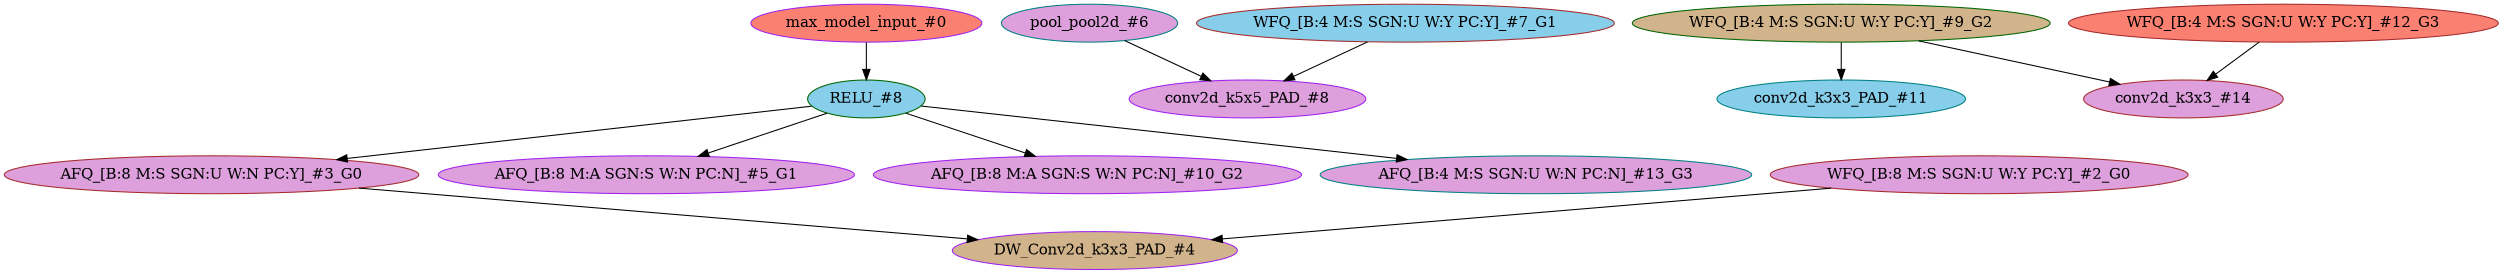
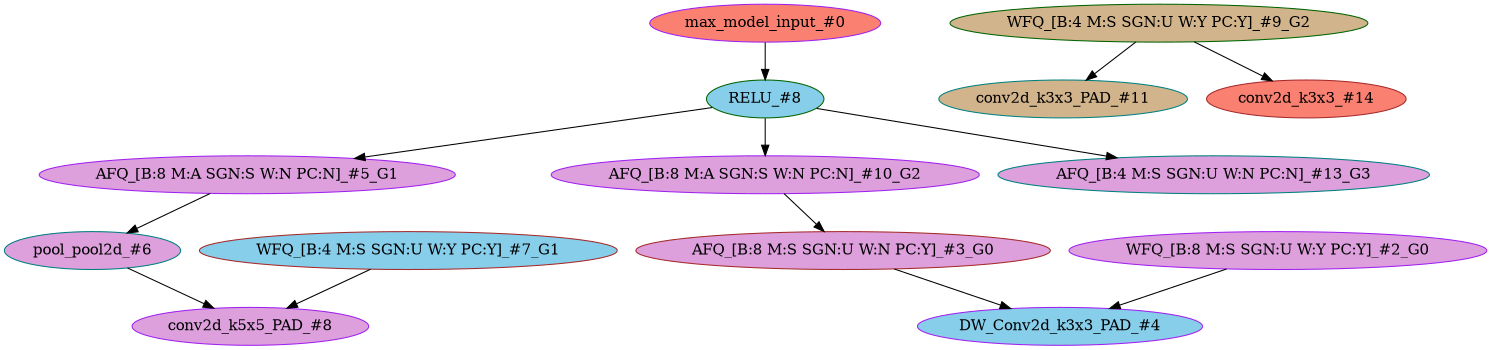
node "WFQ_[B:4 M:S SGN:U W:Y PC:Y]_#12_G3": removed
node "conv2d_k3x3_PAD_#11": fillcolor skyblue -> tan
node "conv2d_k3x3_#14": fillcolor plum -> salmon
edge "RELU_#8" -> "AFQ_[B:8 M:S SGN:U W:N PC:Y]_#3_G0": now "AFQ_[B:8 M:A SGN:S W:N PC:N]_#10_G2" -> "AFQ_[B:8 M:S SGN:U W:N PC:Y]_#3_G0"
node "WFQ_[B:8 M:S SGN:U W:Y PC:Y]_#2_G0": color brown -> purple
edge "AFQ_[B:8 M:A SGN:S W:N PC:N]_#5_G1" -> "pool_pool2d_#6": added
node "DW_Conv2d_k3x3_PAD_#4": fillcolor tan -> skyblue
